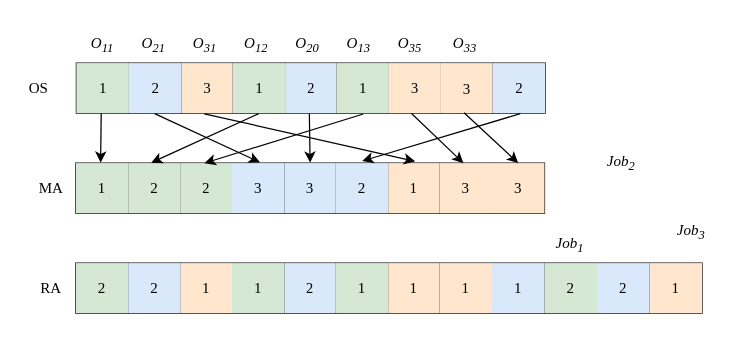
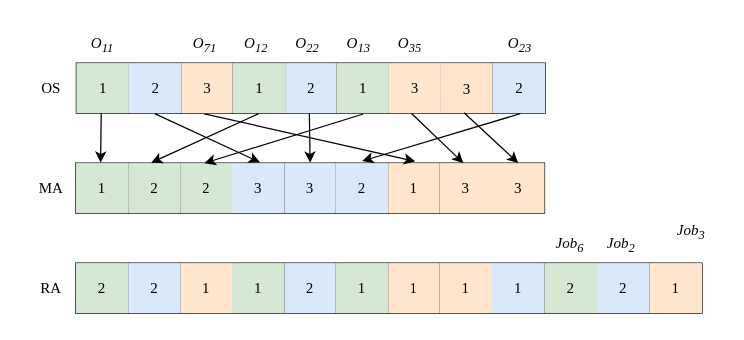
node "O21": removed
node "O31": label "O31" -> "O71"
node "O20": label "O20" -> "O22"
node "O33": removed
node "O23": added
node "OS": moved (38, 88) -> (51, 88)
node "Job2": moved (621, 163) -> (621, 244)
node "Job1": label "Job1" -> "Job6"
